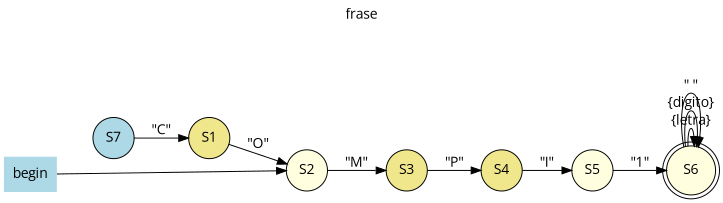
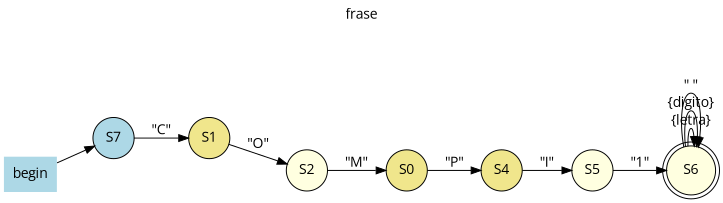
node "S3": label "S3" -> "S0"
edge "begin" -> "S2": now "begin" -> "S7"
